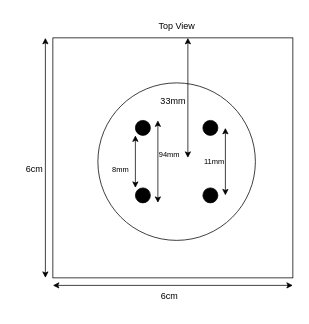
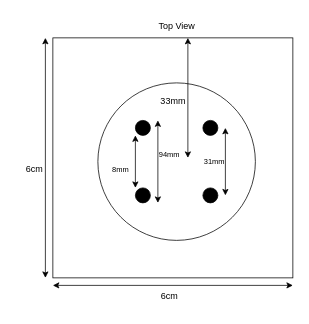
node "11mm": label "11mm" -> "31mm"
